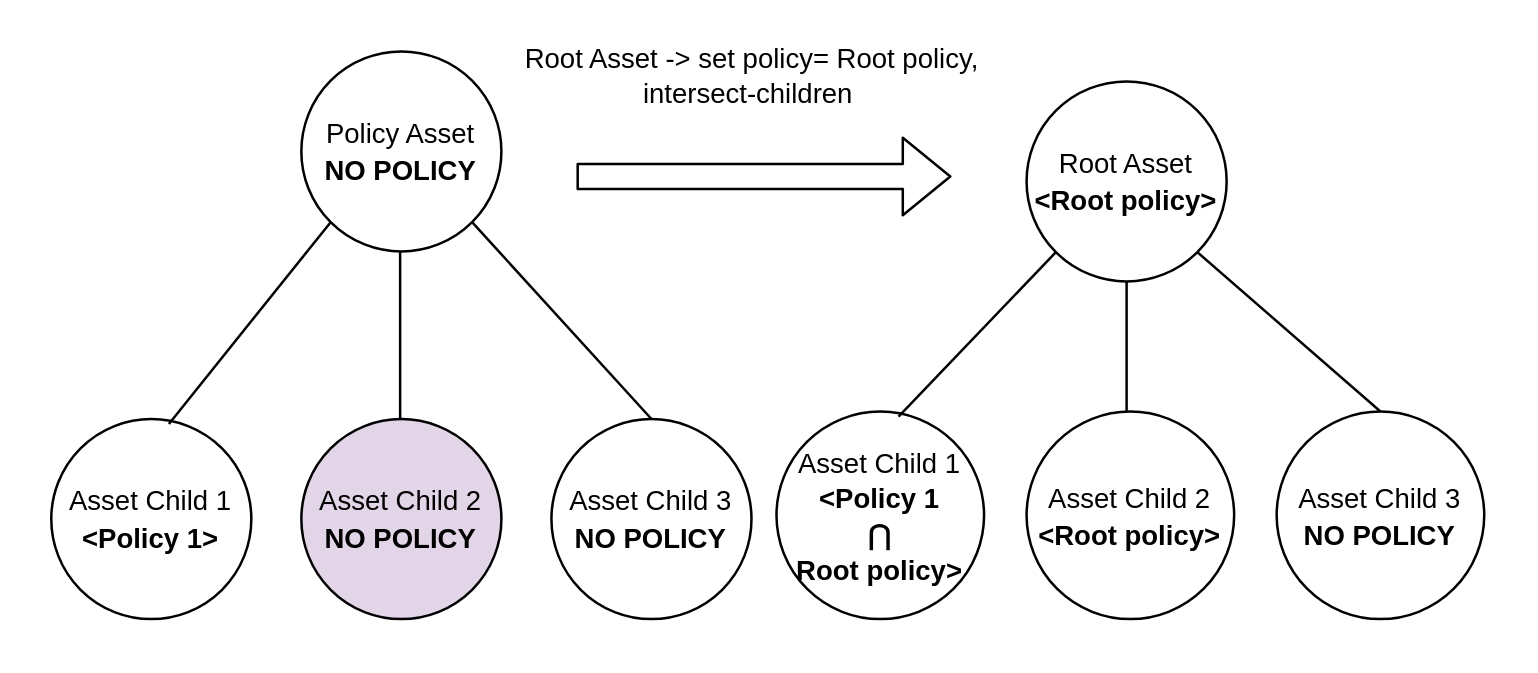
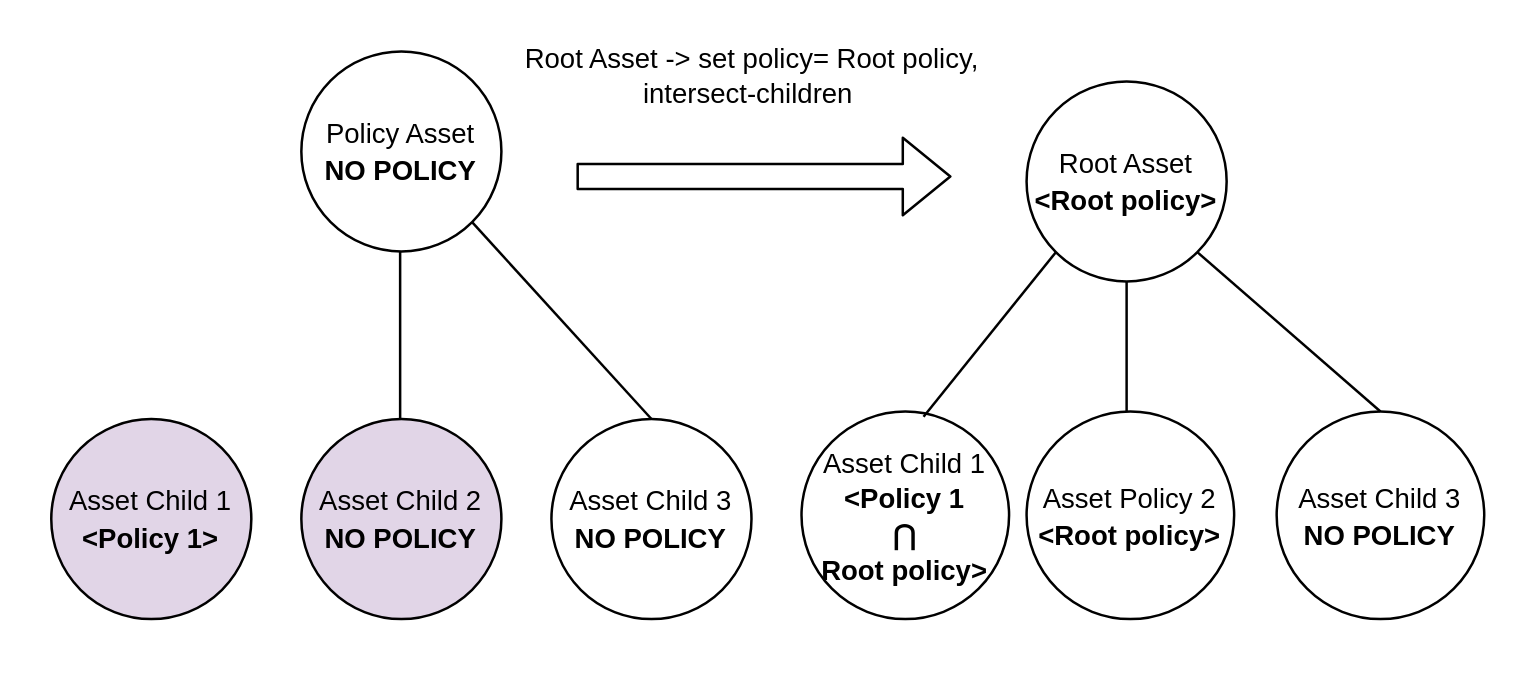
edge "Policy Asset NO POLICY" -- "Asset Child 1 <Policy 1>": removed
node "Asset Child 1 <Policy 1 ⋂ Root policy>": moved (880, 515) -> (905, 515)
node "Asset Child 2 <Root policy>": label "Asset Child 2 <Root policy>" -> "Asset Policy 2 <Root policy>"
node "Asset Child 1 <Policy 1>": fillcolor #ffffff -> #e1d5e7
